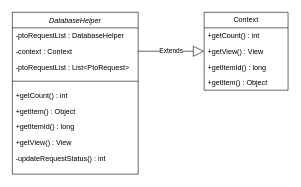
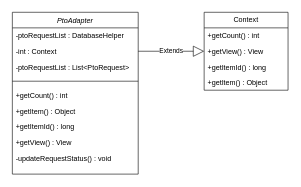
node "DatabaseHelper": label "DatabaseHelper" -> "PtoAdapter"
node "-context : Context": label "-context : Context" -> "-int : Context"
node "-updateRequestStatus() : int": label "-updateRequestStatus() : int" -> "-updateRequestStatus() : void"
